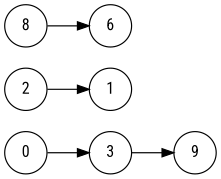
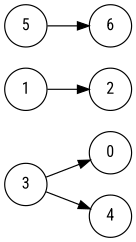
node "8": label "8" -> "5"
edge "2" -> "1": reversed
edge "0" -> "3": reversed
node "9": label "9" -> "4"
